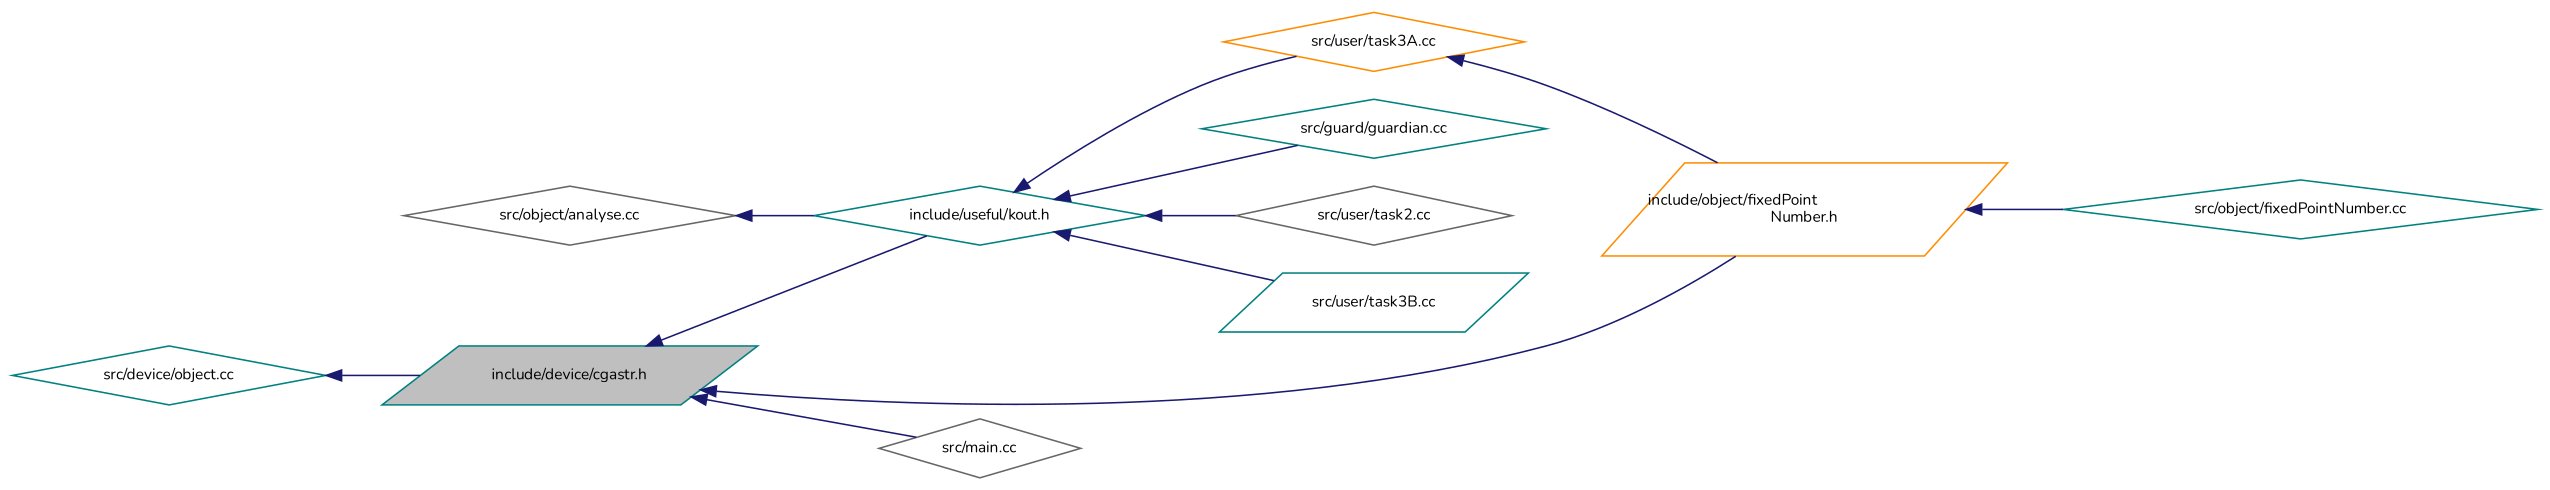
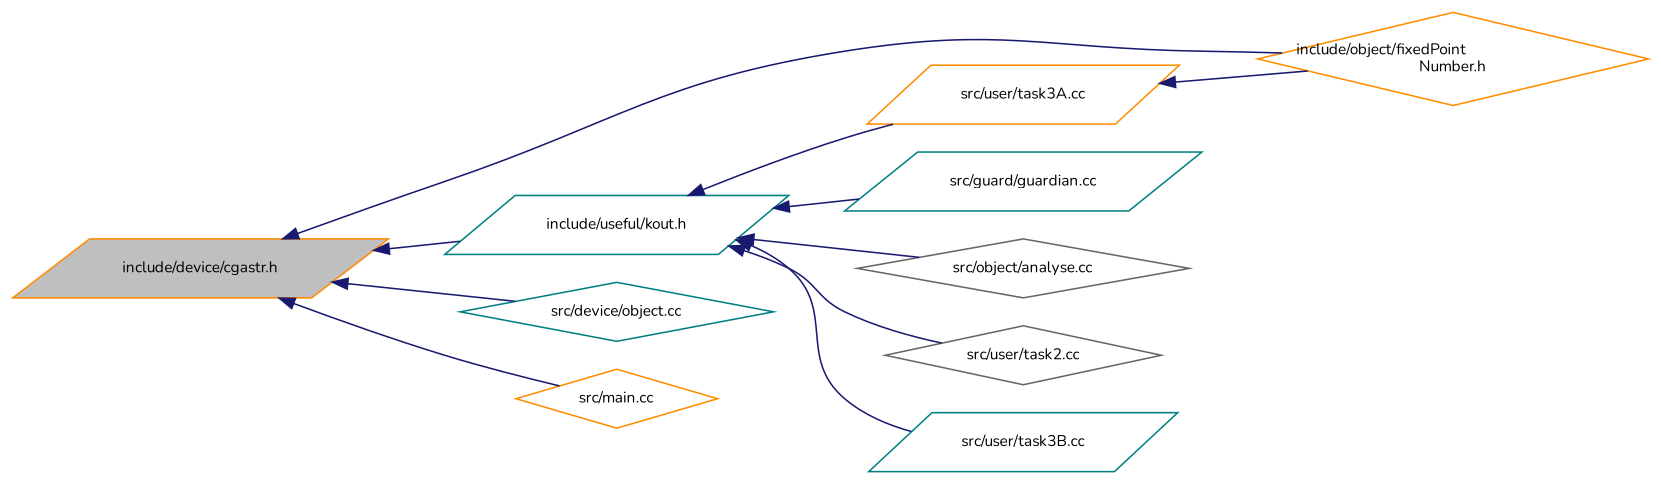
node "src/user/task3A.cc": shape diamond -> parallelogram
node "src/guard/guardian.cc": shape diamond -> parallelogram
node "include/object/fixedPoint Number.h": shape parallelogram -> diamond
node "src/object/fixedPointNumber.cc": removed
edge "include/useful/kout.h" -> "src/object/analyse.cc": reversed
node "include/useful/kout.h": shape diamond -> parallelogram
edge "include/device/cgastr.h" -> "src/device/object.cc": reversed
node "include/device/cgastr.h": color teal -> darkorange
node "src/main.cc": color gray40 -> darkorange
